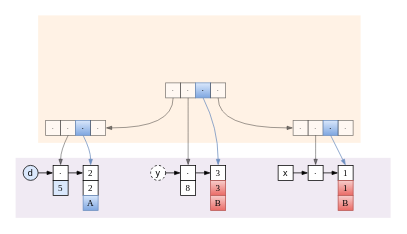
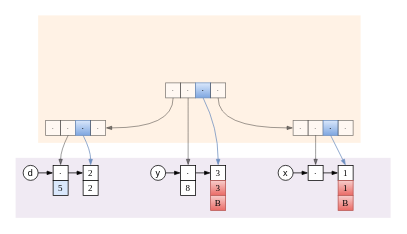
node "d": fillcolor #dae8fc -> #ffffff
node "y": style dashed -> solid
node "x": shape rectangle -> ellipse
node "A": removed
